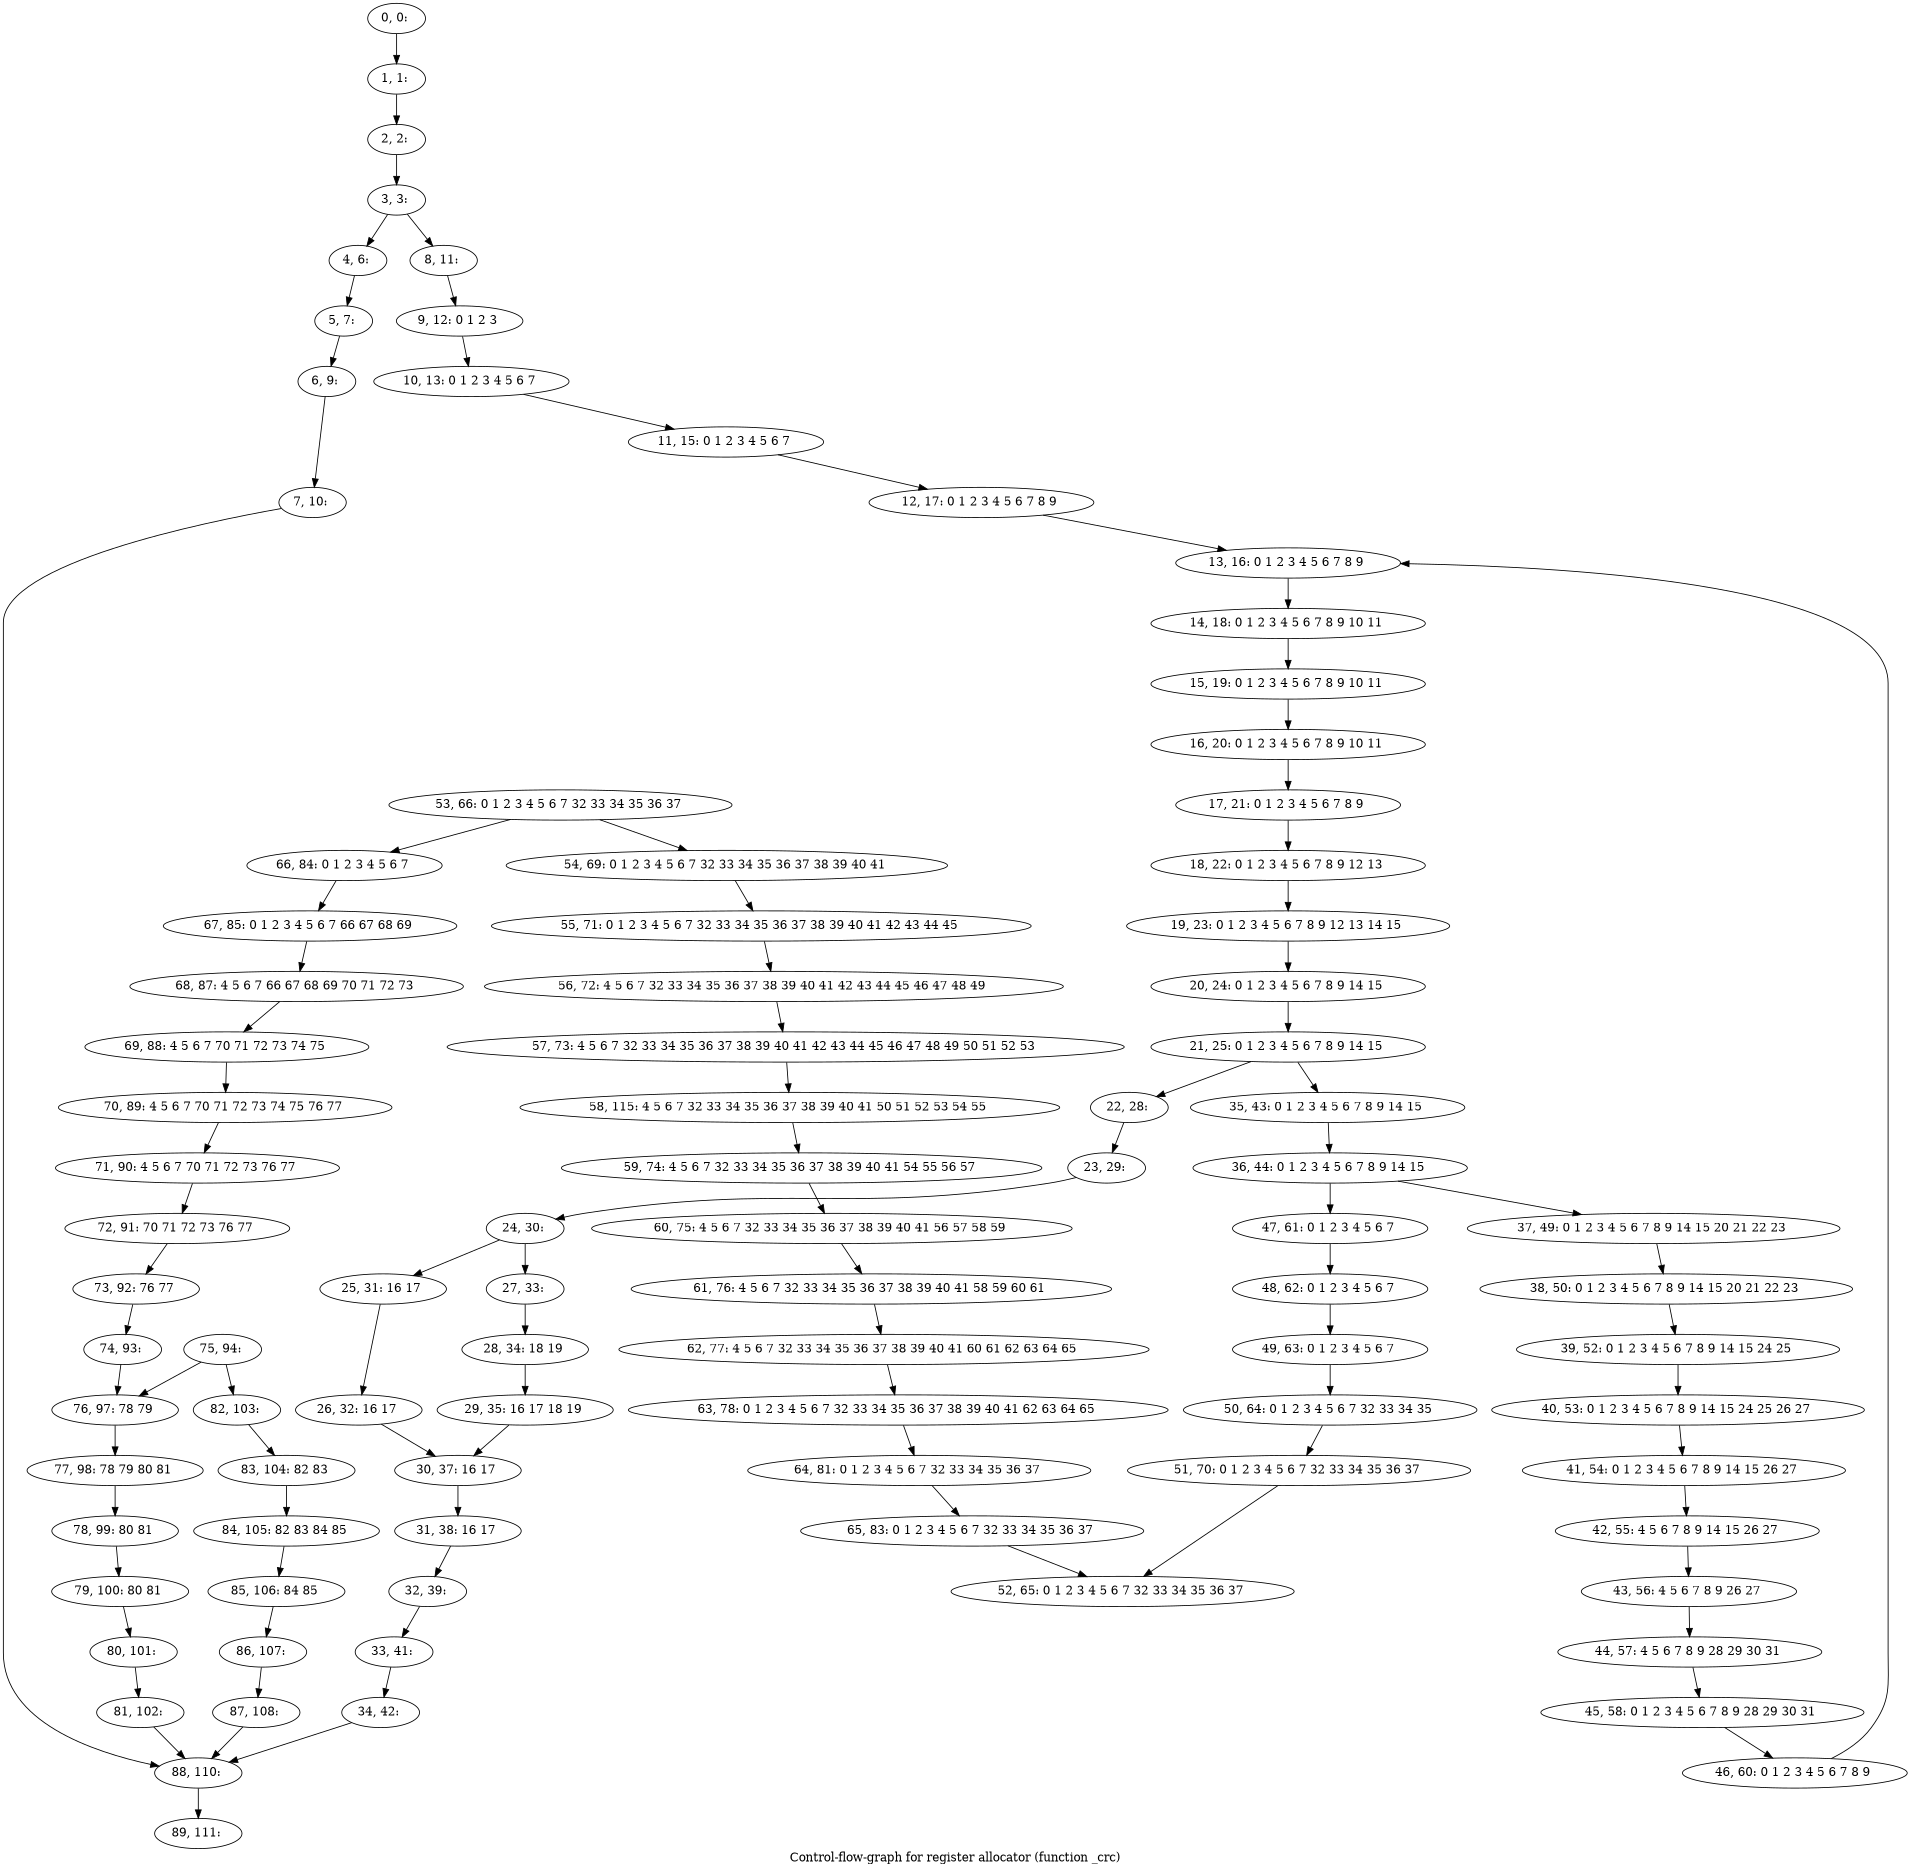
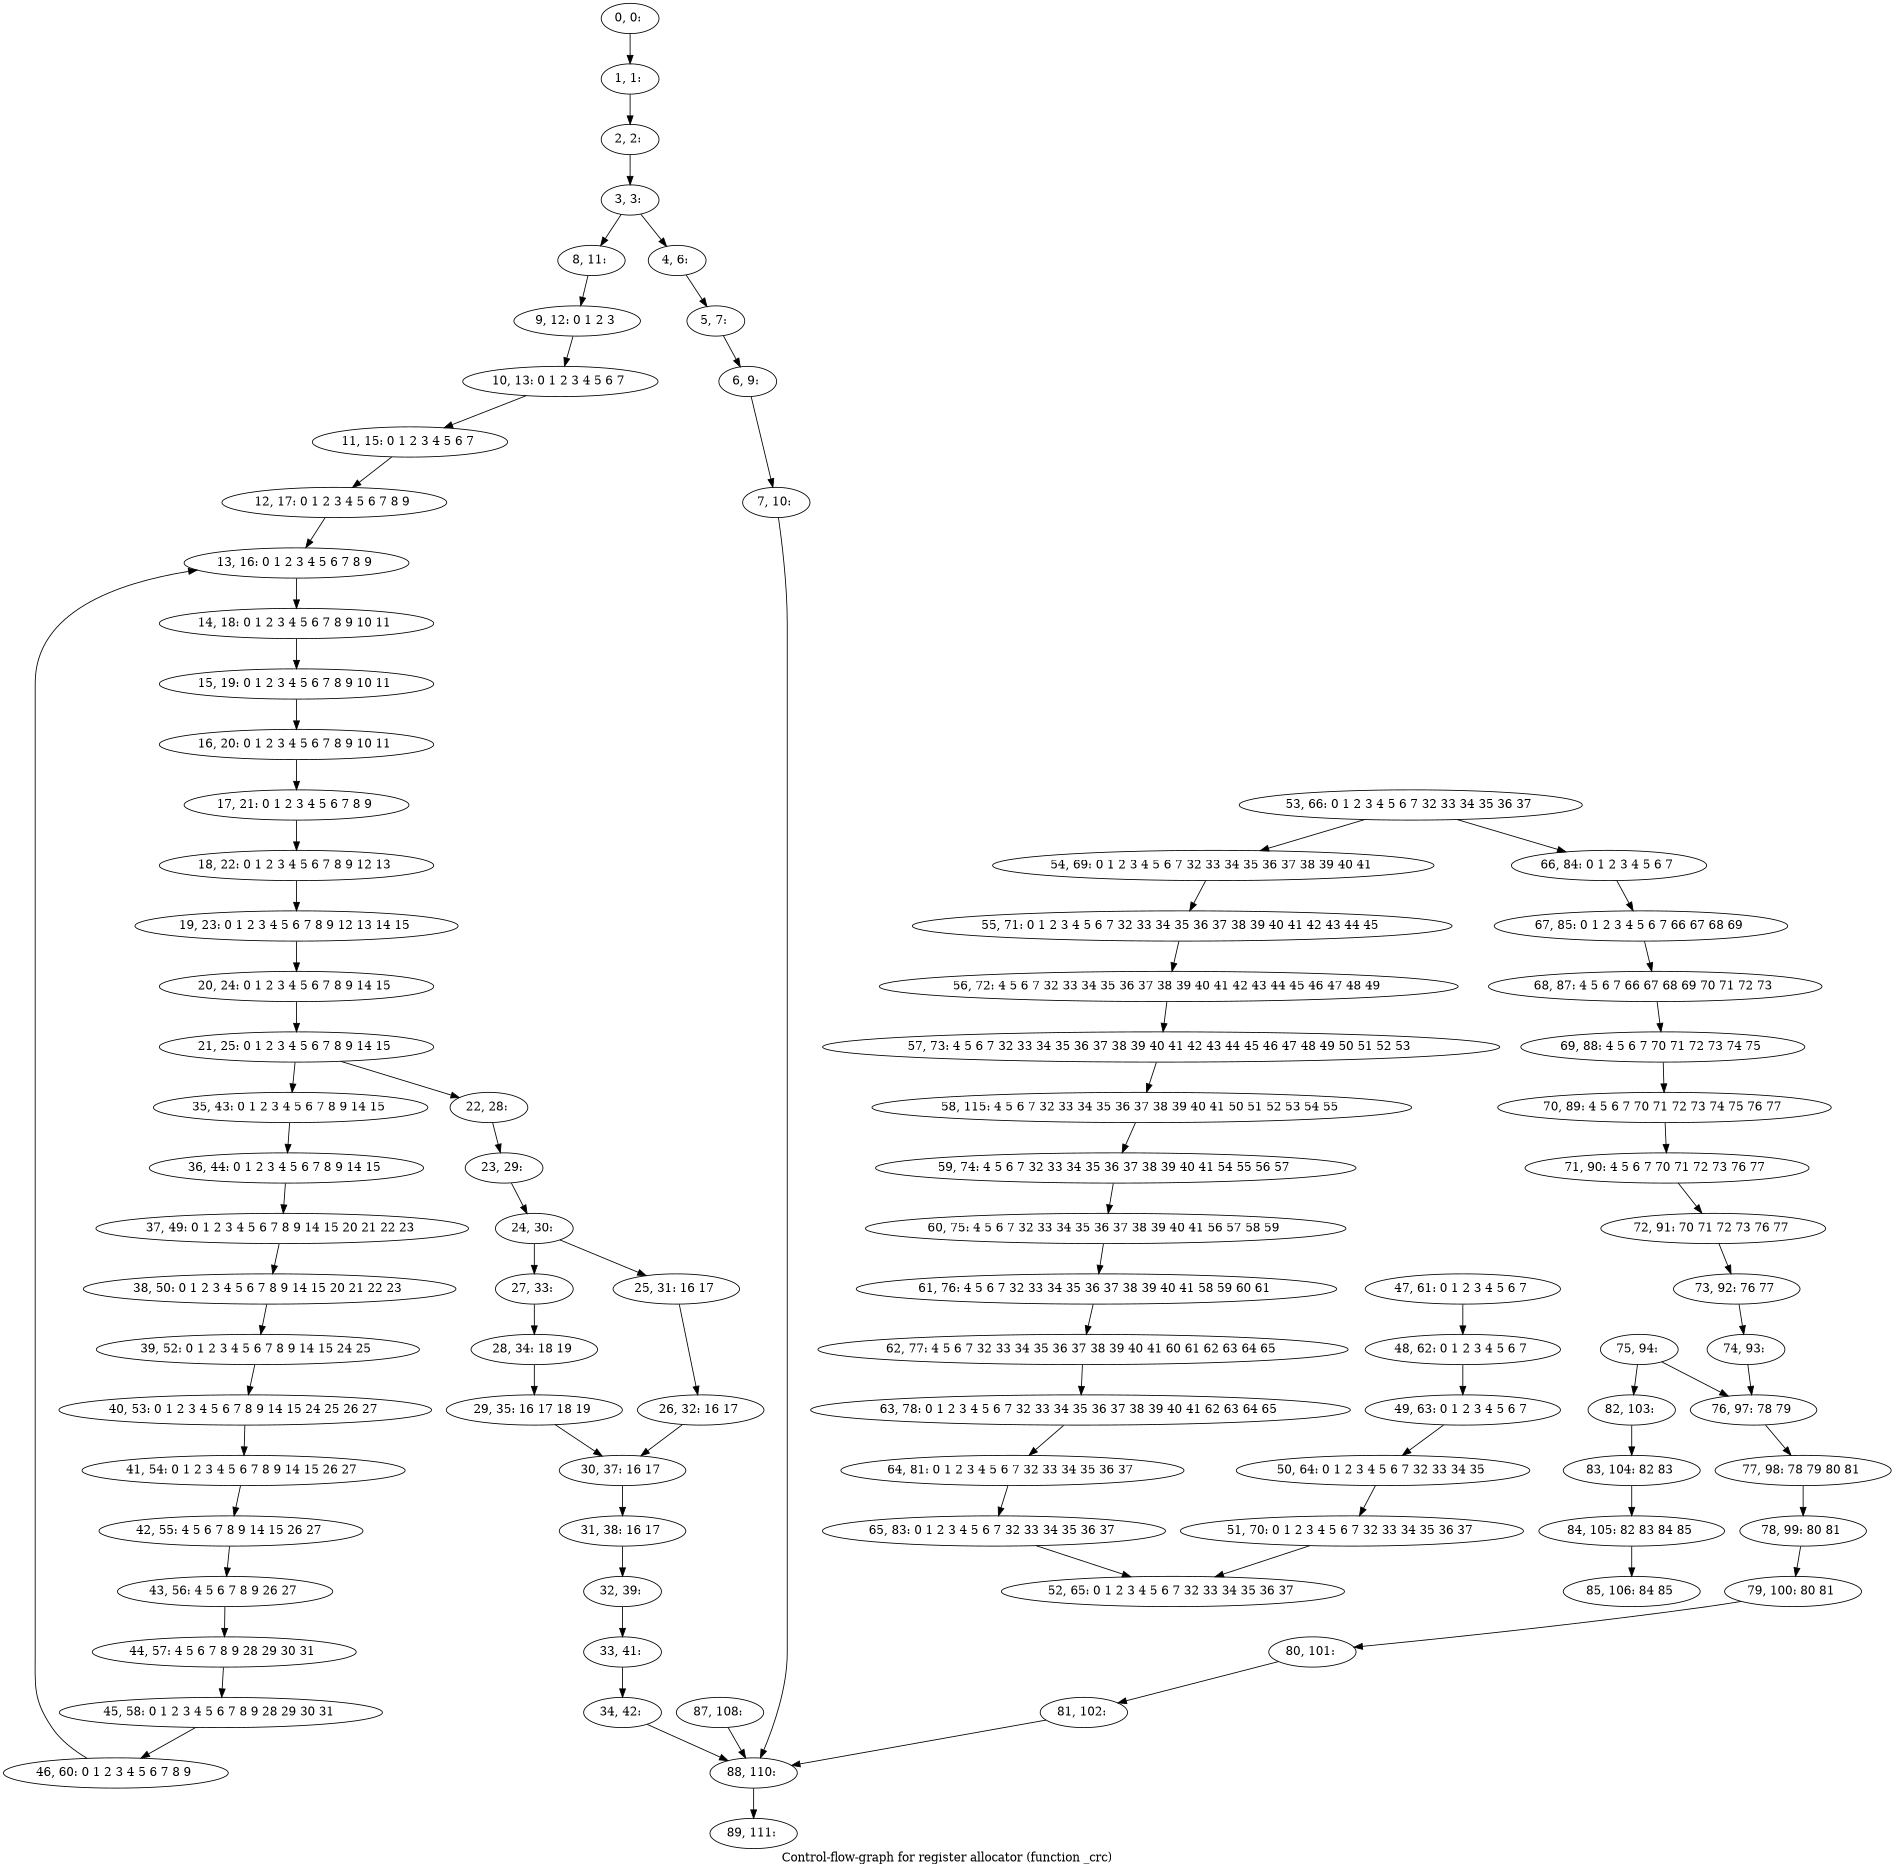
edge "36, 44: 0 1 2 3 4 5 6 7 8 9 14 15" -> "47, 61: 0 1 2 3 4 5 6 7": removed
node "86, 107:": removed
